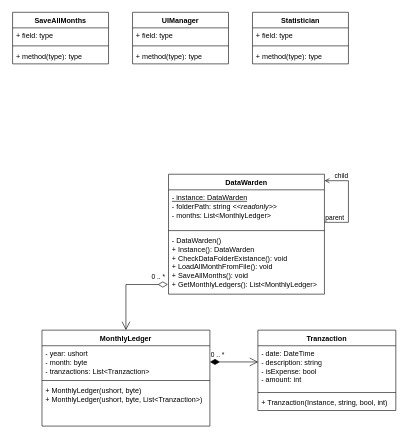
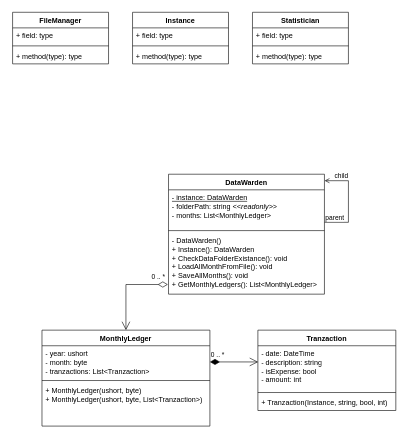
node "SaveAllMonths": label "SaveAllMonths" -> "FileManager"
node "UIManager": label "UIManager" -> "Instance"
